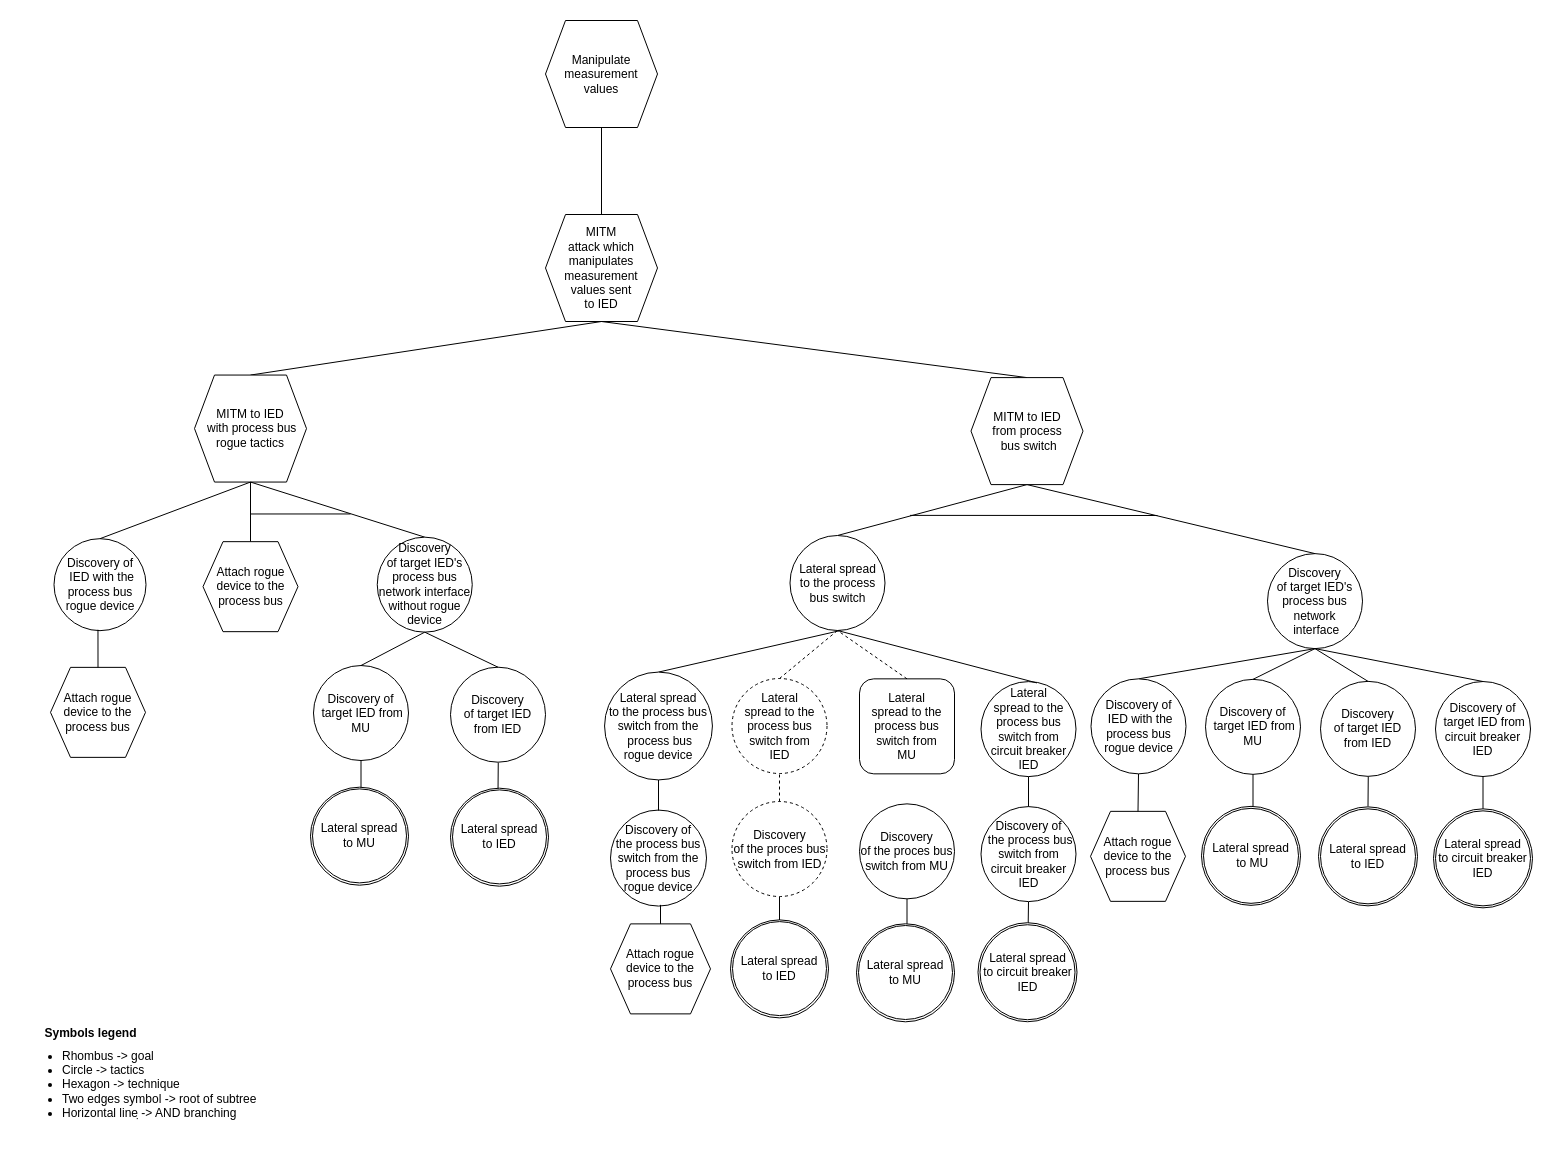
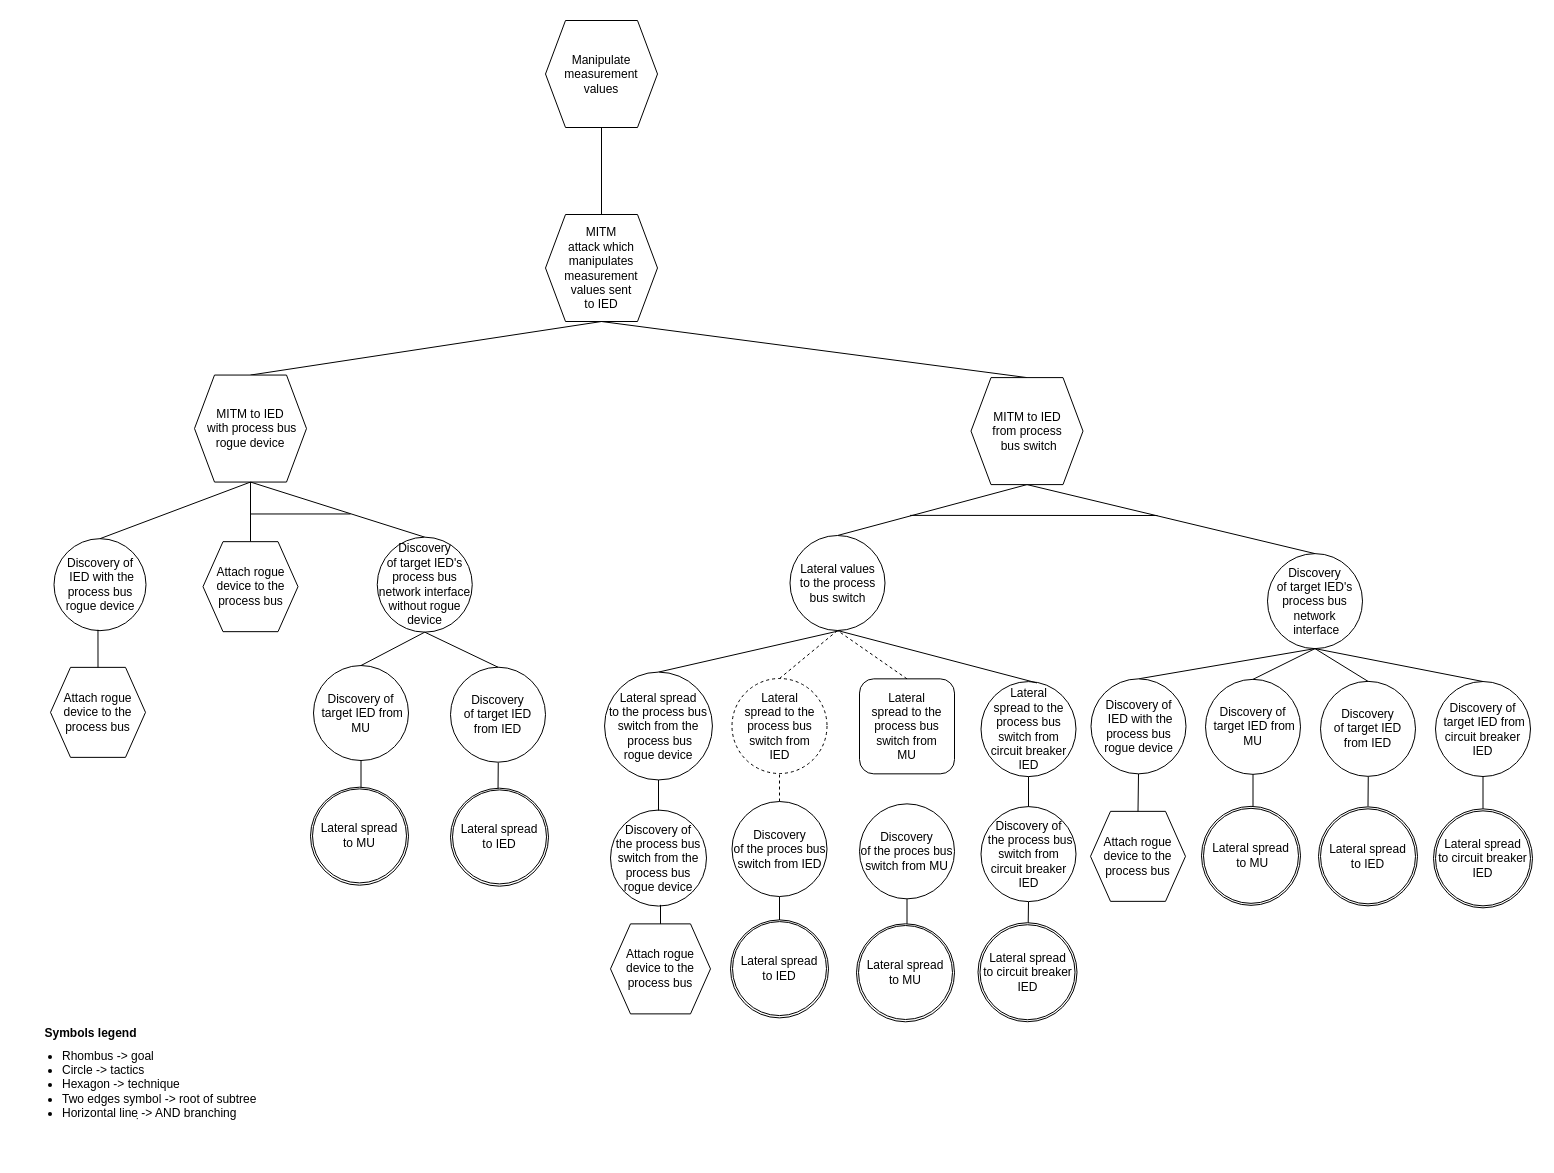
node "MITM to IED with process bus rogue tactics": label "MITM to IED with process bus rogue tactics" -> "MITM to IED with process bus rogue device"
node "Lateral spread to the process bus switch": label "Lateral spread to the process bus switch" -> "Lateral values to the process bus switch"
node "Discovery of the proces bus switch from IED": style dashed -> solid
